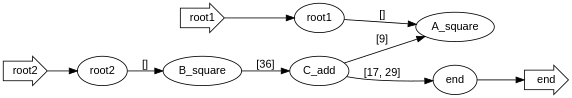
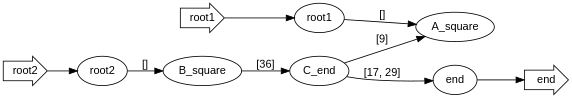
node "C_add": label "C_add" -> "C_end"
